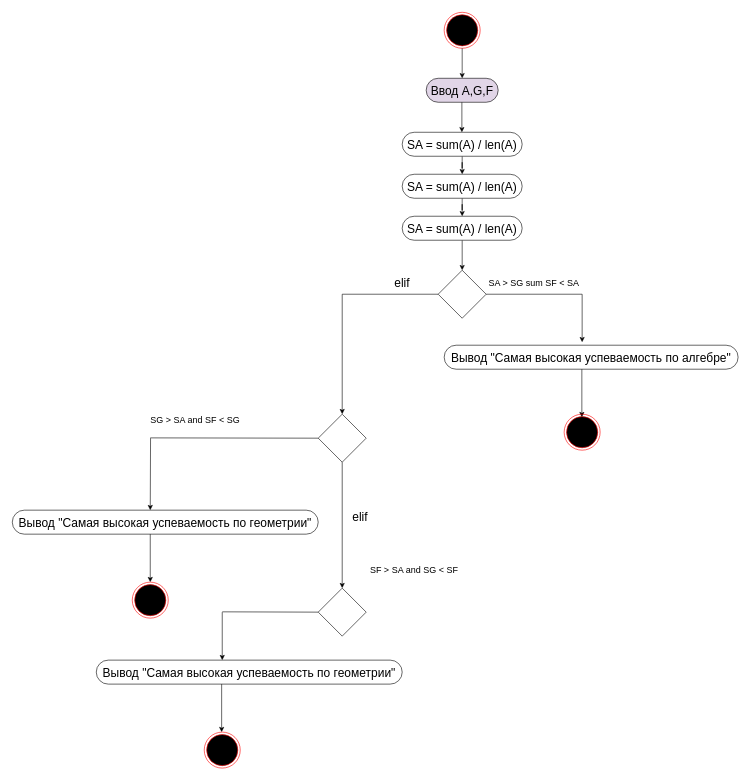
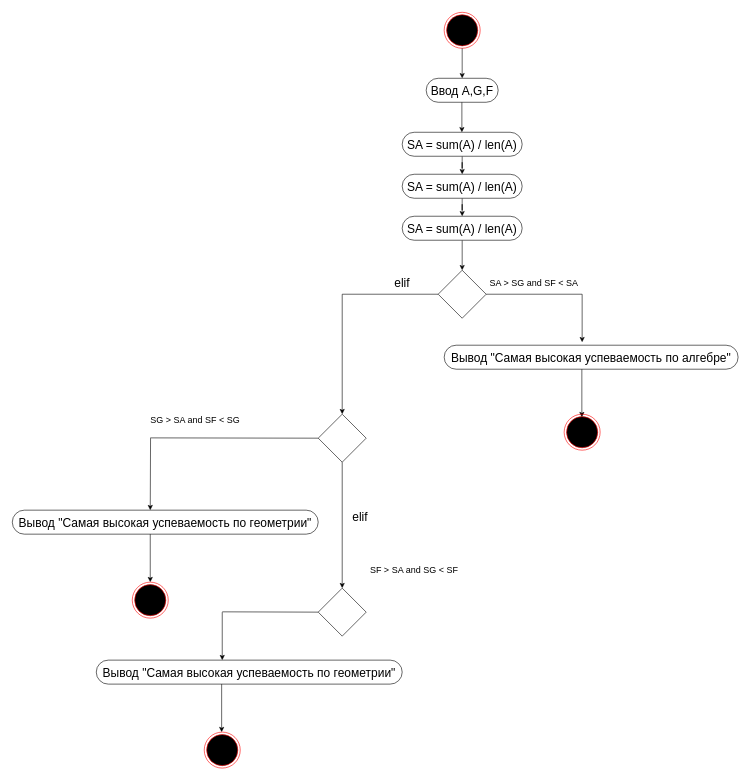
node "Ввод A,G,F": fillcolor #e1d5e7 -> #ffffff
node "SA > SG sum SF < SA": label "SA > SG sum SF < SA" -> "SA > SG and SF < SA"
